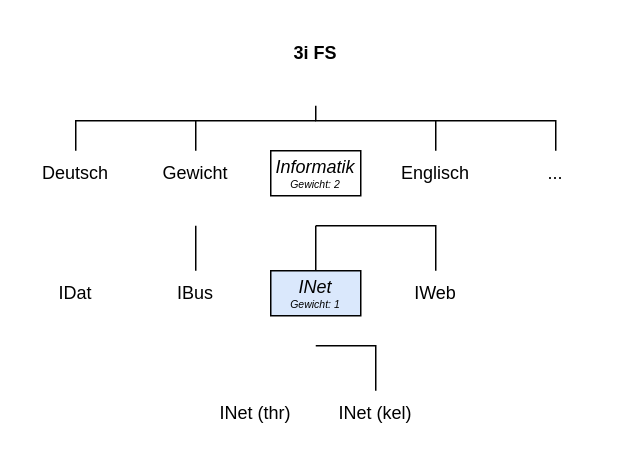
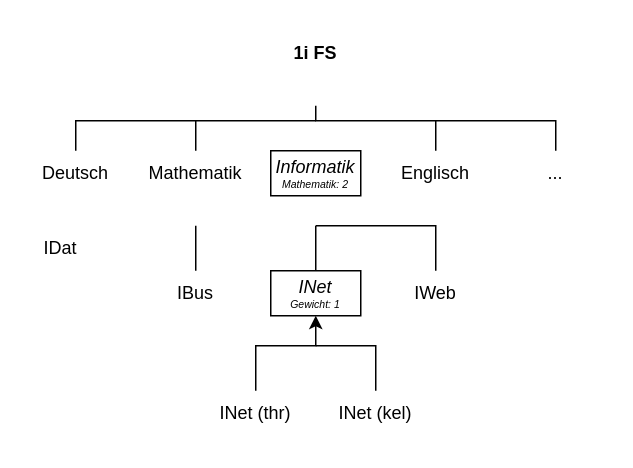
node "3i FS": label "3i FS" -> "1i FS"
node "Gewicht": label "Gewicht" -> "Mathematik"
node "Informatik Gewicht: 2": label "Informatik Gewicht: 2" -> "Informatik Mathematik: 2"
node "IDat": moved (76, 293) -> (61, 248)
node "INet Gewicht: 1": fillcolor #dae8fc -> #ffffff
edge "INet (thr)" -> "INet Gewicht: 1": added
